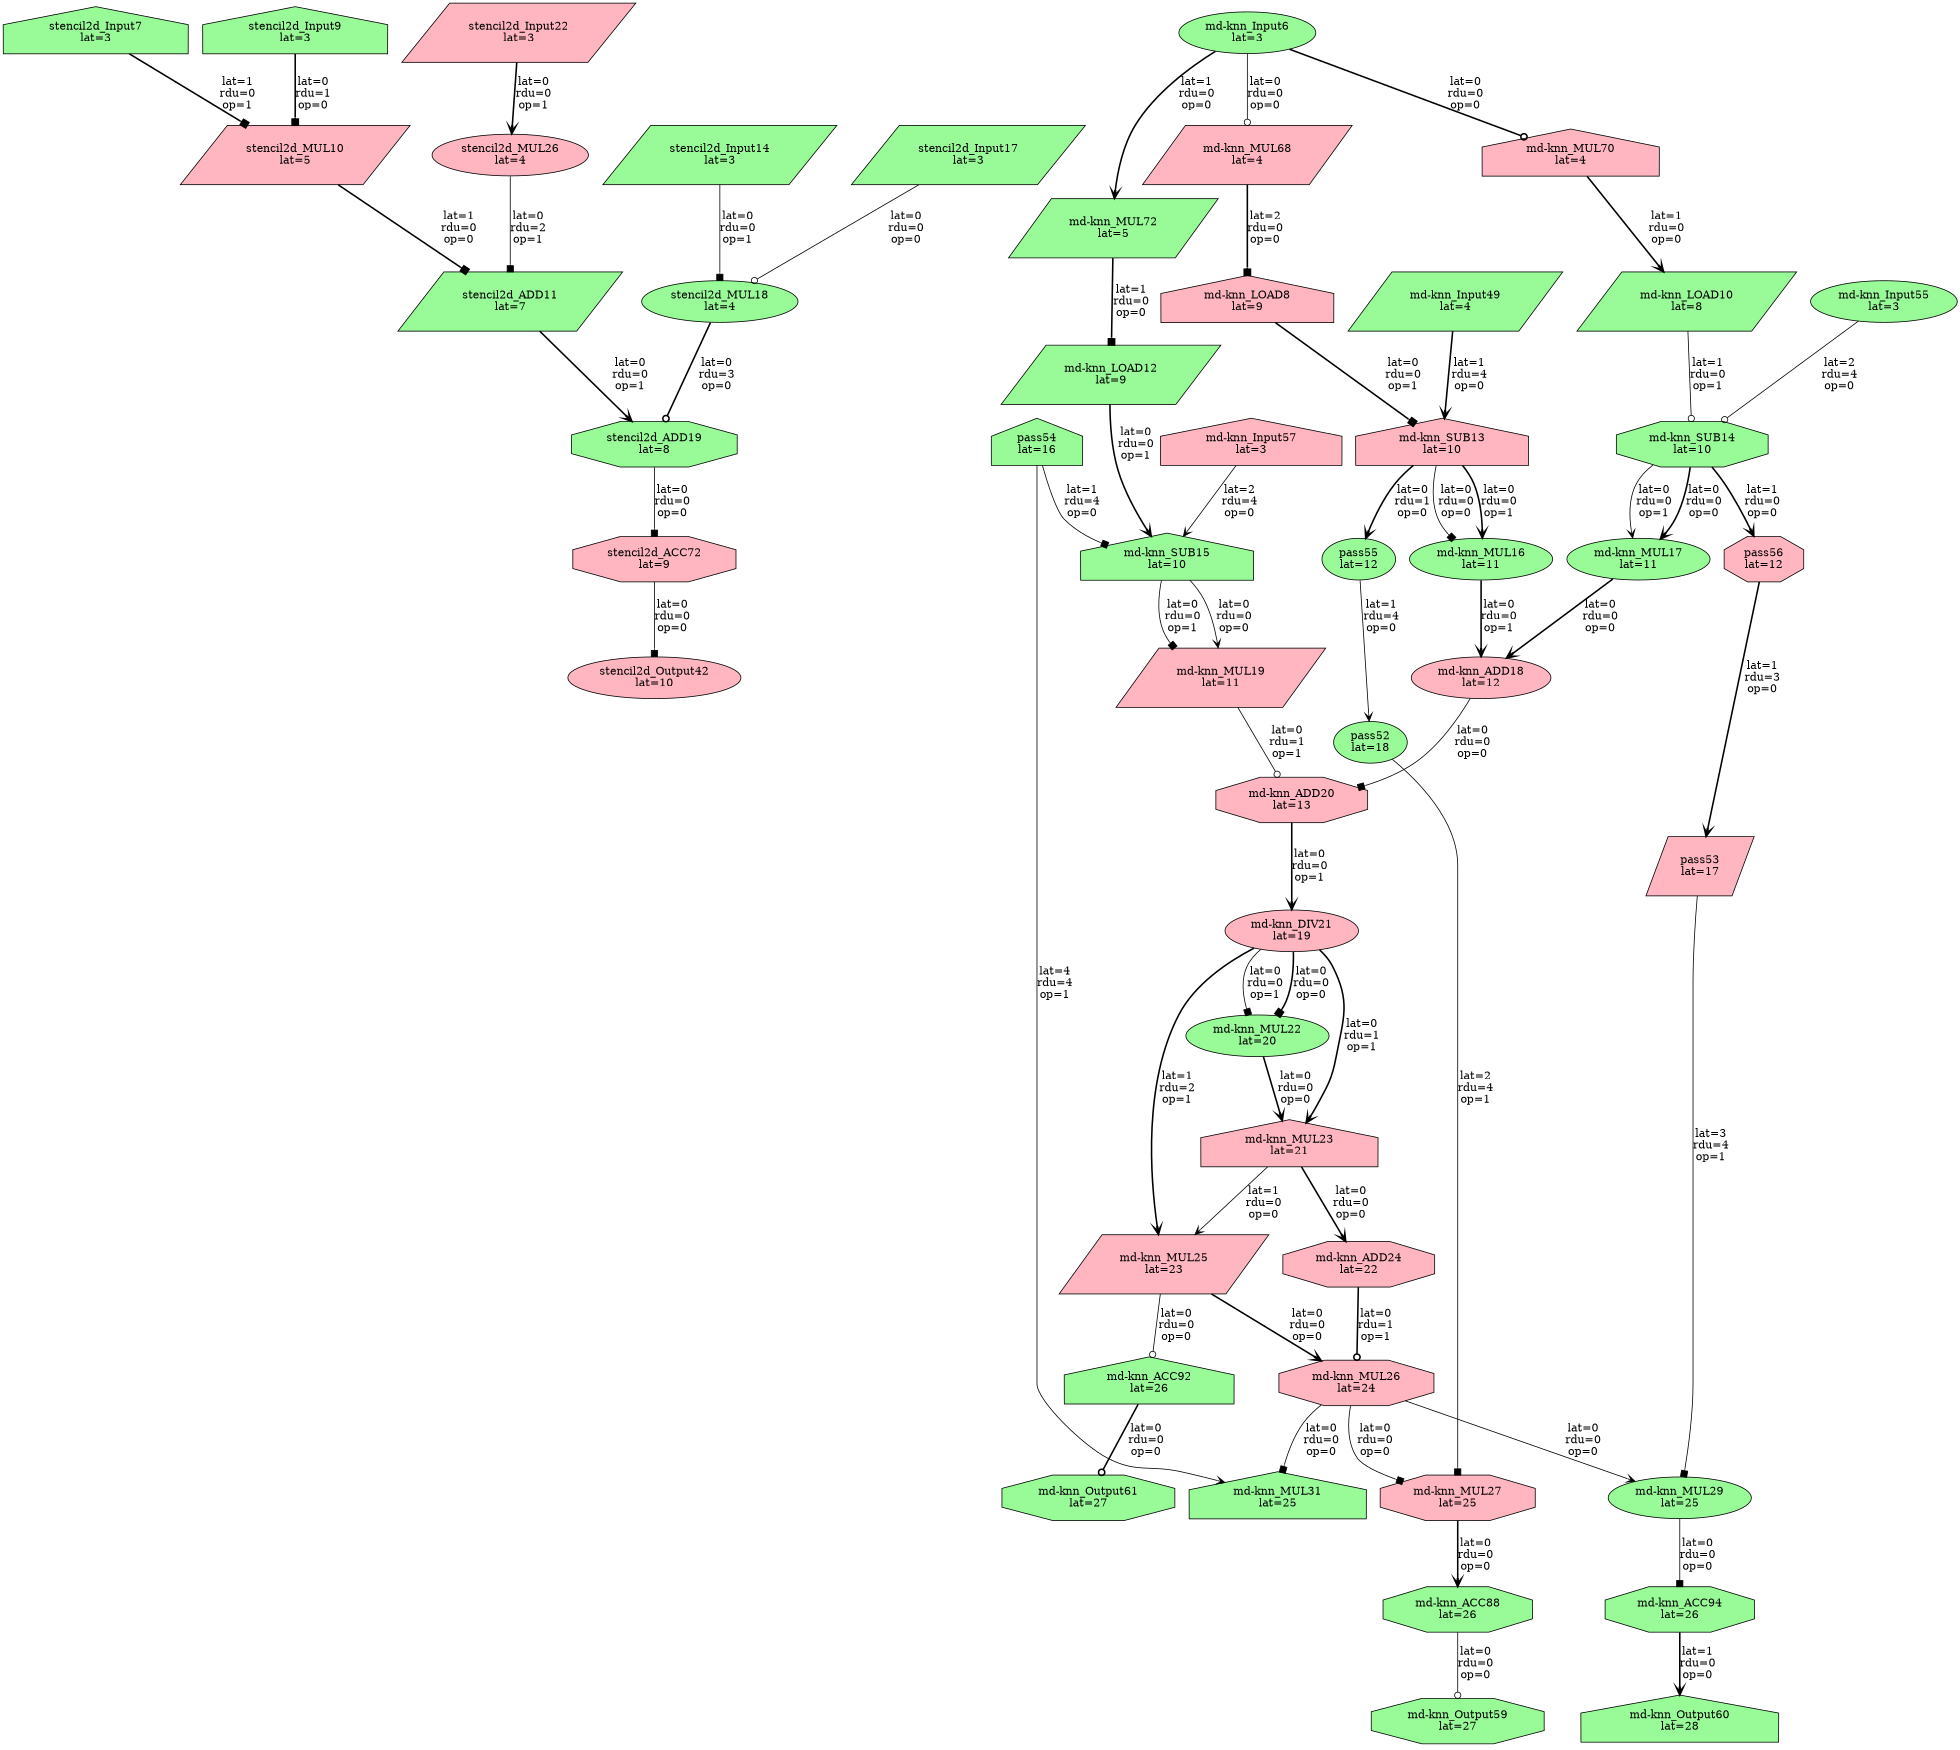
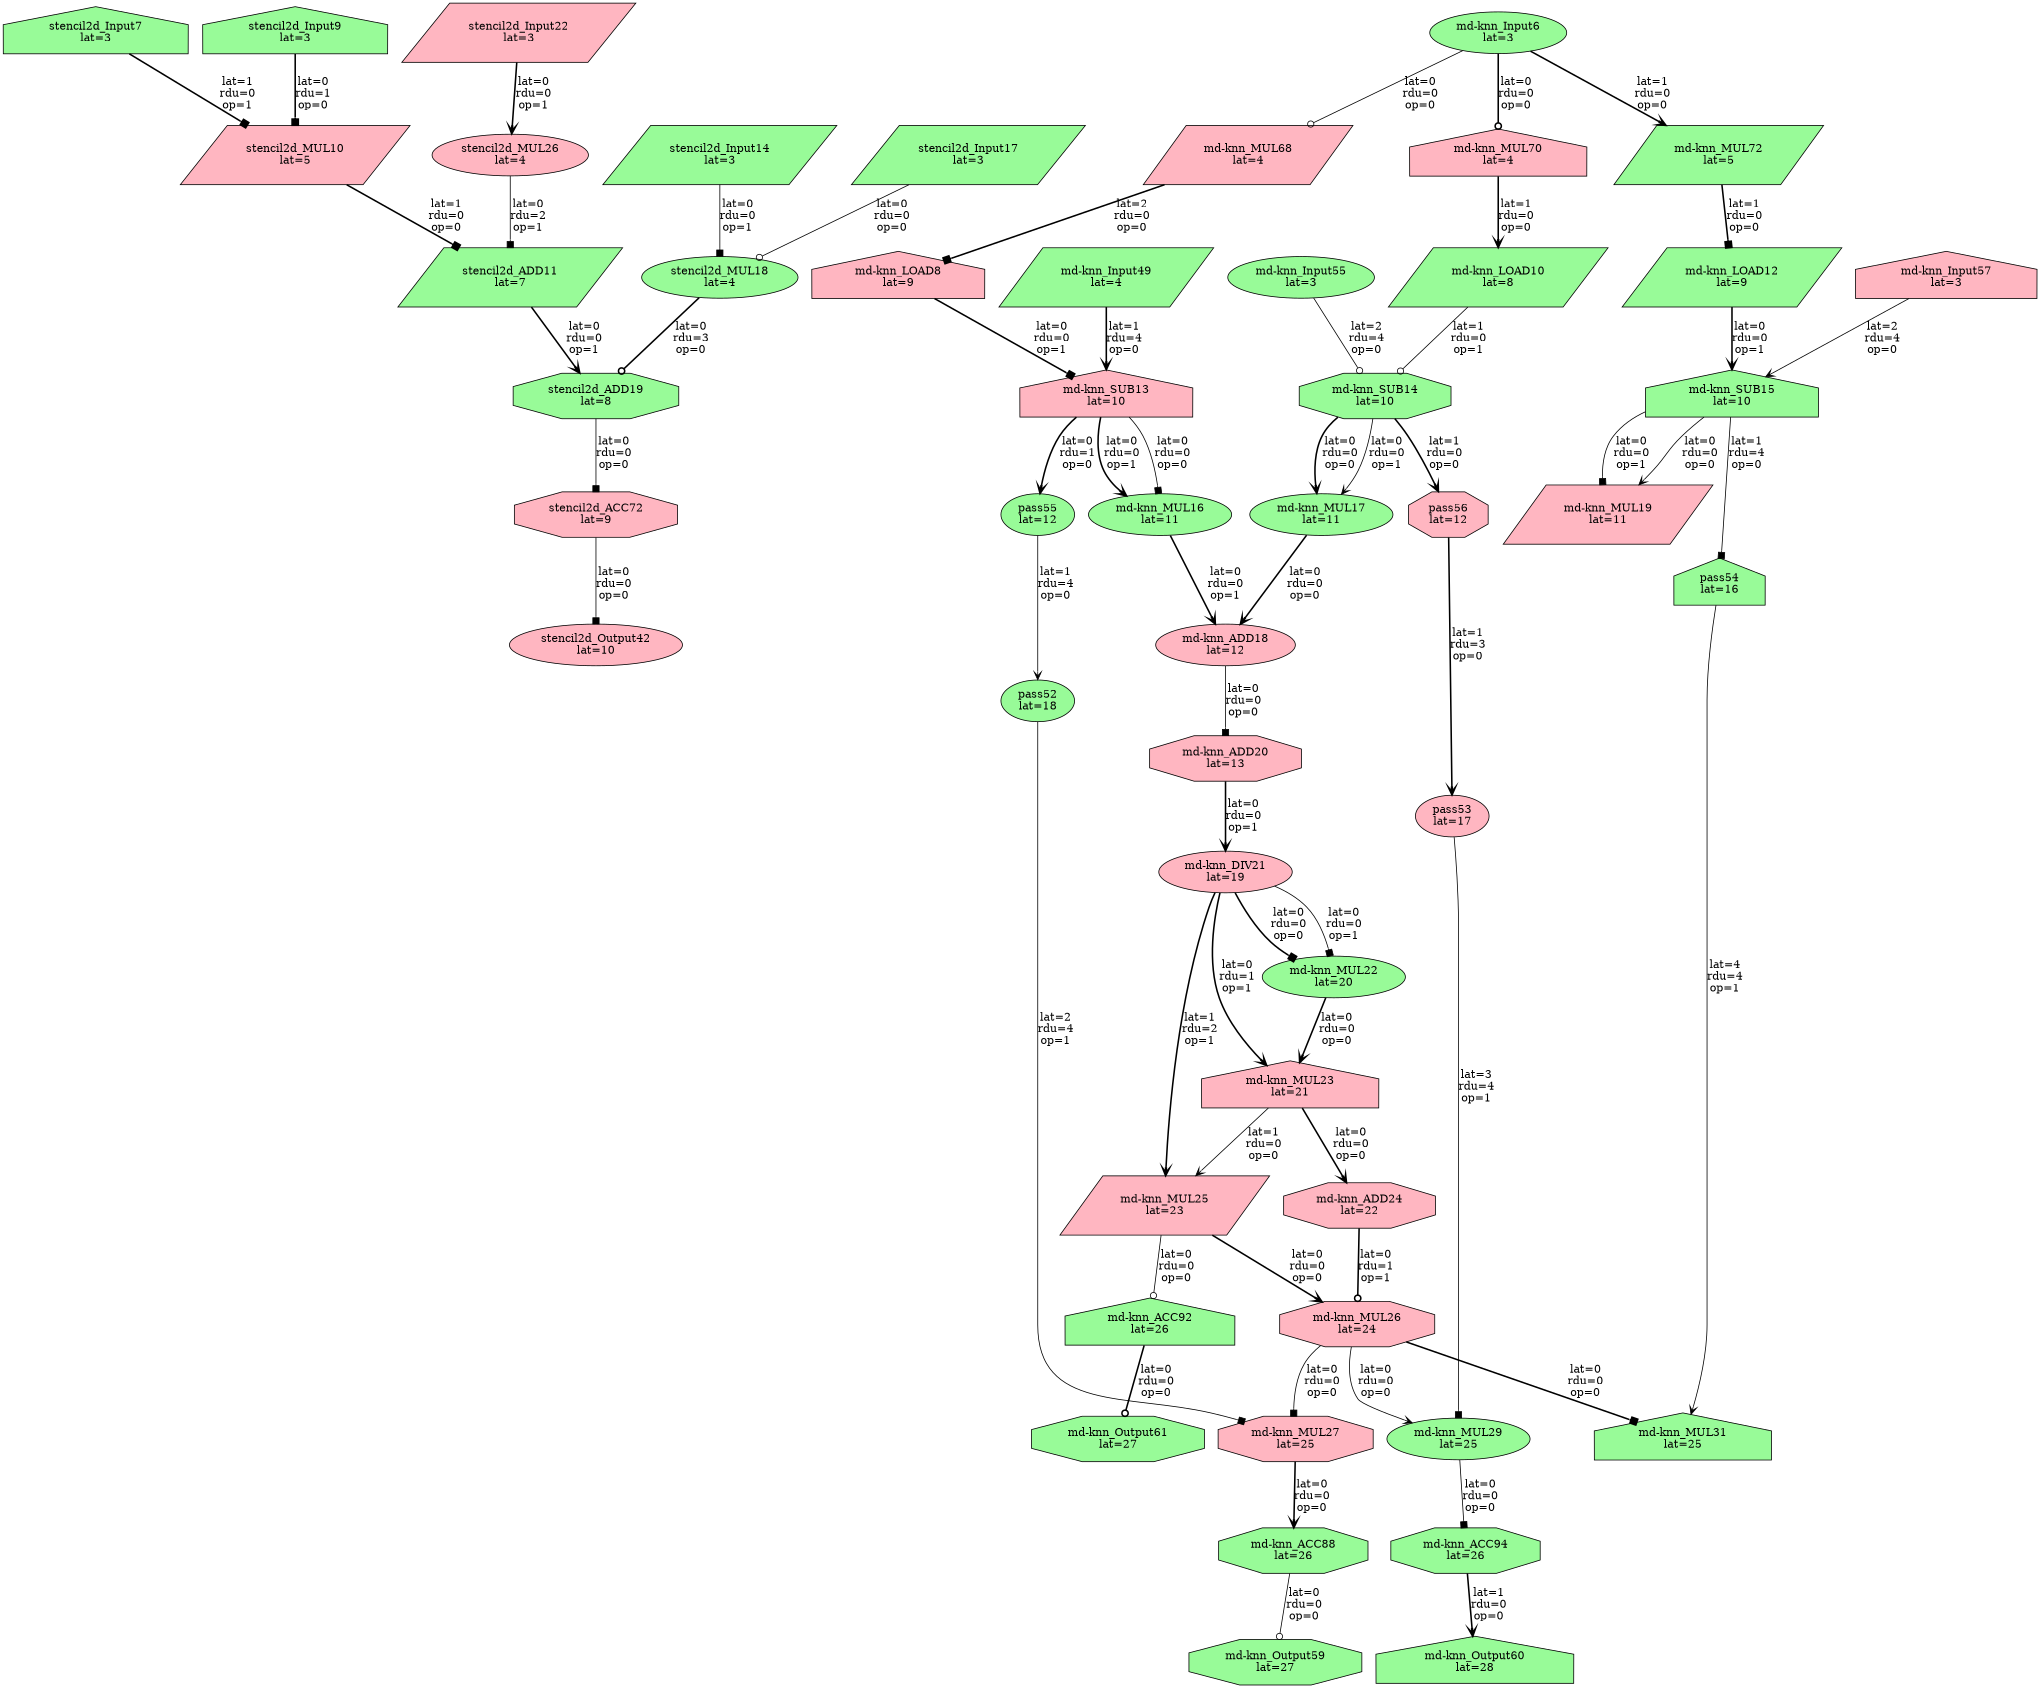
edge "pass54 lat=16" -> "md-knn_SUB15 lat=10": reversed
edge "md-knn_MUL19 lat=11" -> "md-knn_ADD20 lat=13": removed, label "lat=0 rdu=1 op=1"
node "pass53 lat=17": shape parallelogram -> ellipse
edge "md-knn_MUL26 lat=24" -> "md-knn_MUL31 lat=25": style solid -> bold
